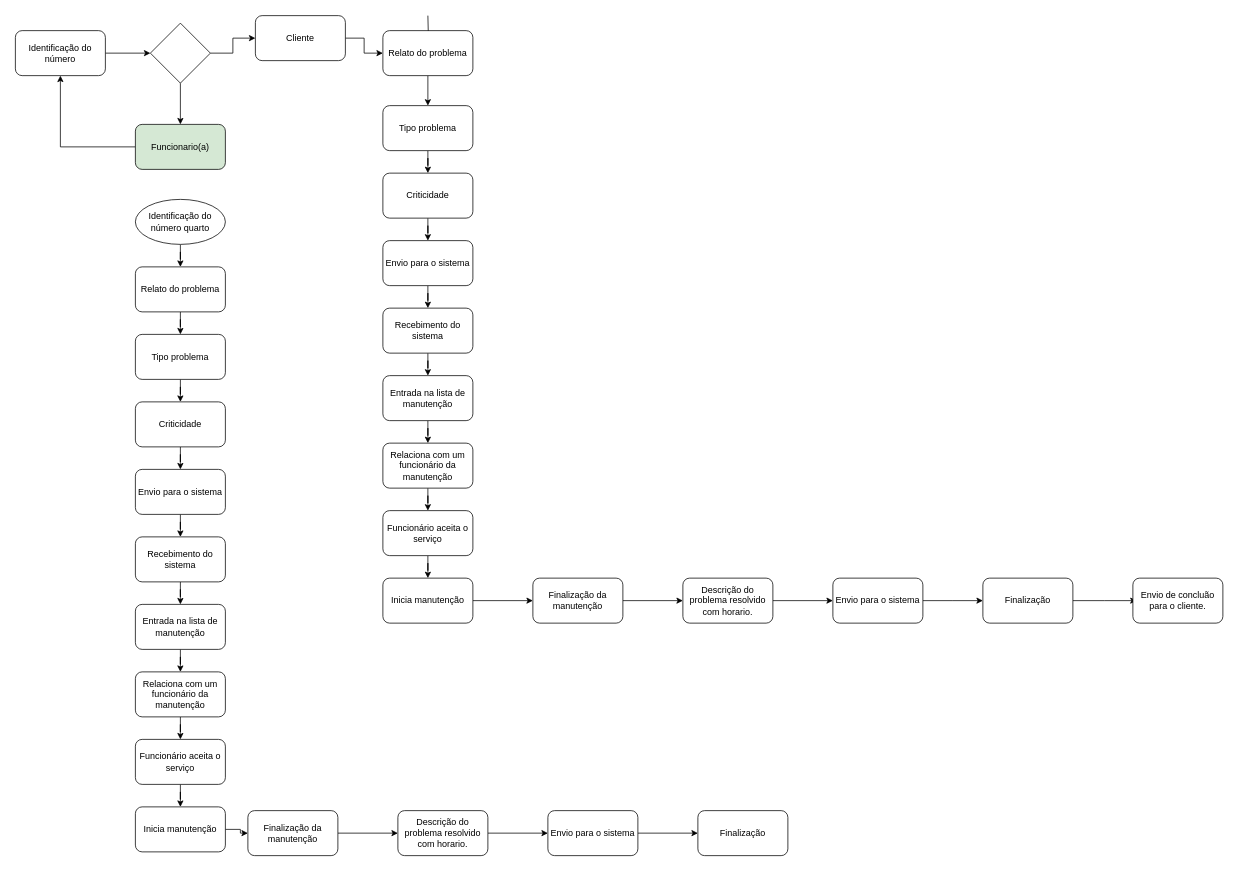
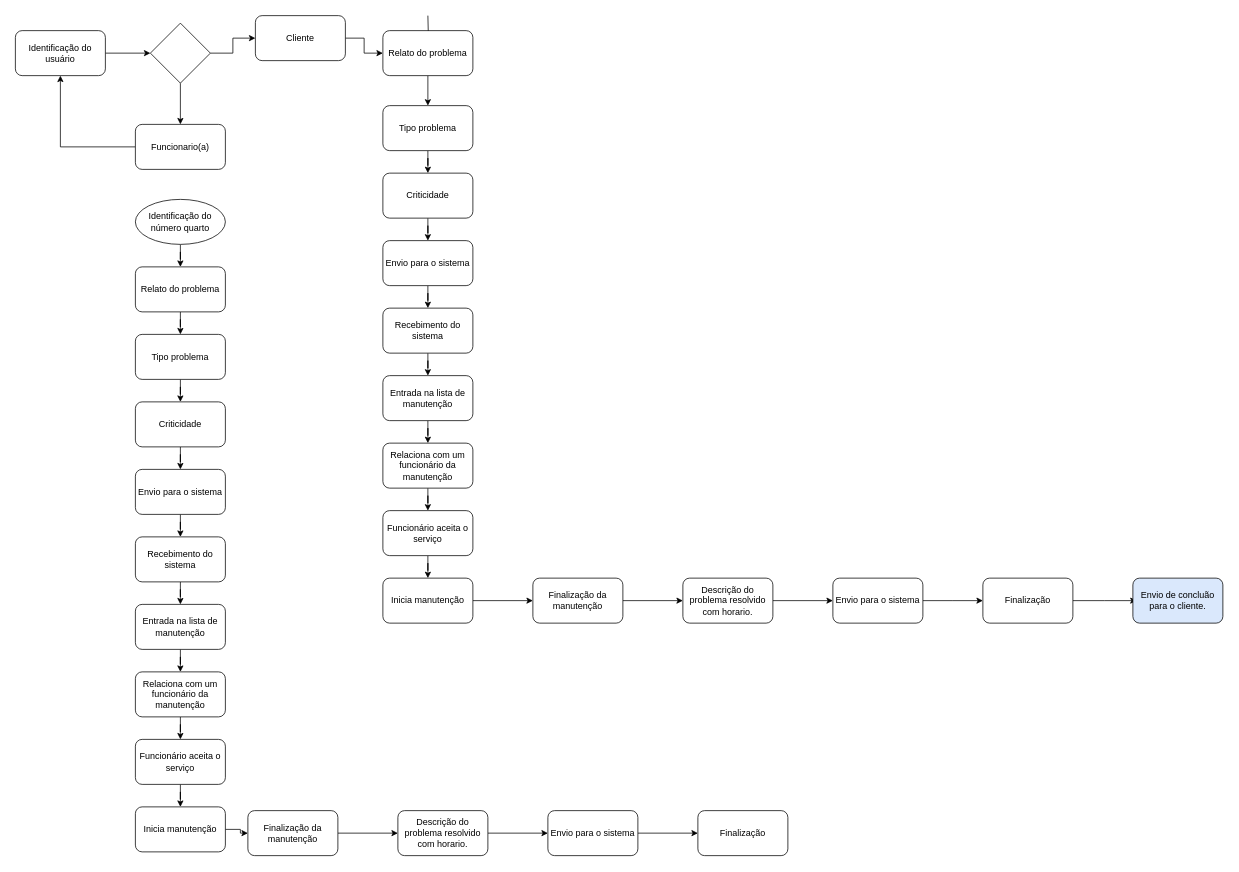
node "Identificação do número": label "Identificação do número" -> "Identificação do usuário"
node "Funcionario(a)": fillcolor #d5e8d4 -> #ffffff
node "Envio de concluão para o cliente.": fillcolor #ffffff -> #dae8fc
